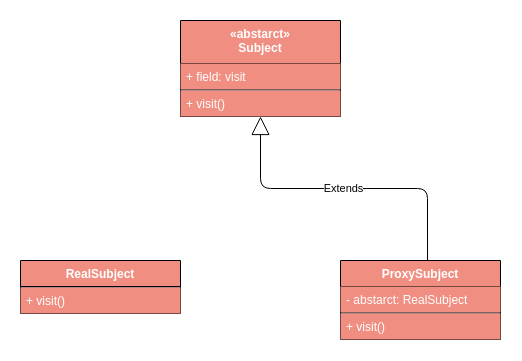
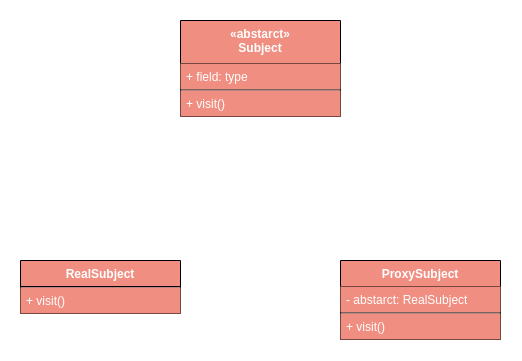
node "+ field: visit": label "+ field: visit" -> "+ field: type"
edge "ProxySubject" -> "«abstarct» Subject": removed, label "Extends"
